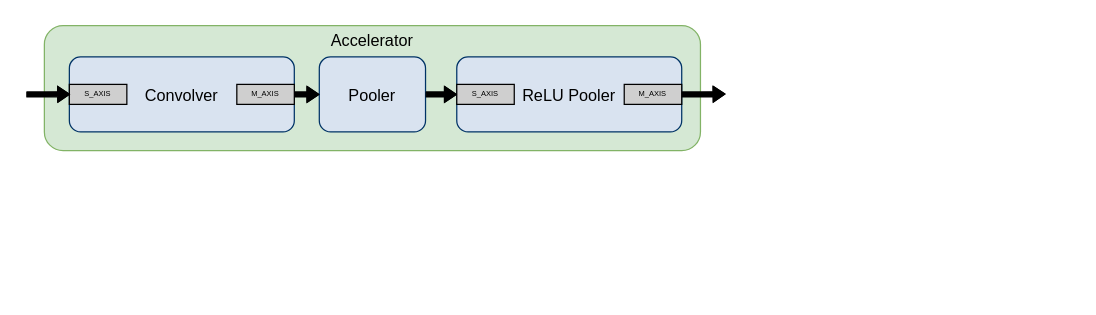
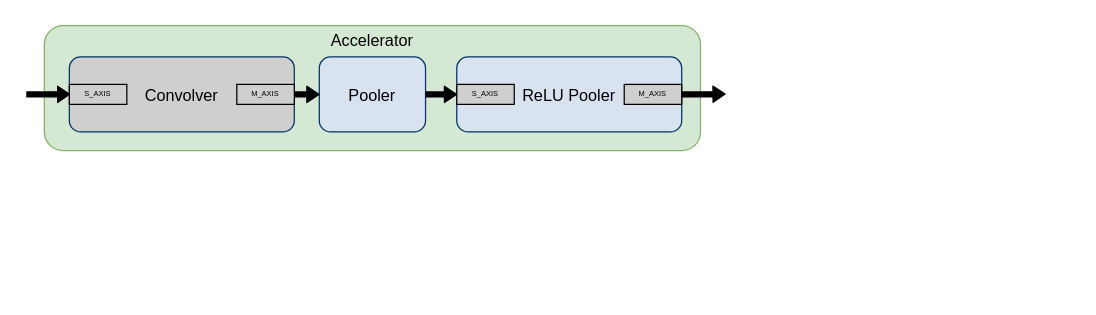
node "Convolver": fillcolor #d9e3f0 -> #cfcfcf
